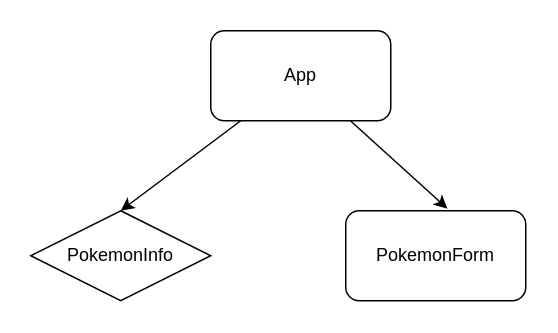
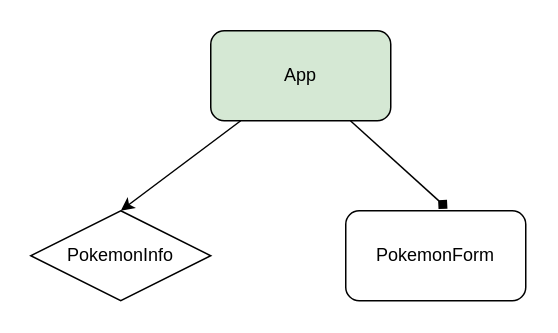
node "App": fillcolor #ffffff -> #d5e8d4
edge "App" -> "PokemonForm": arrowhead classic -> diamond
